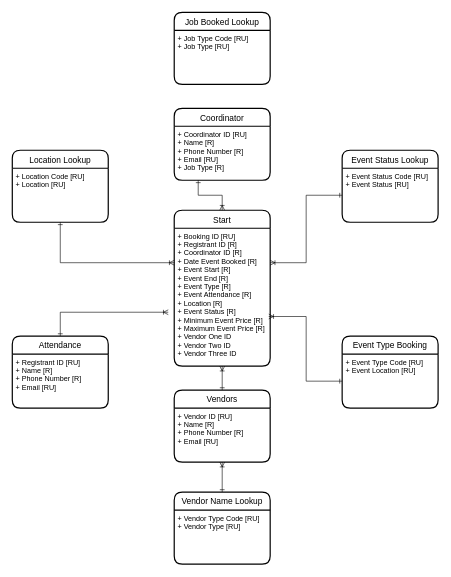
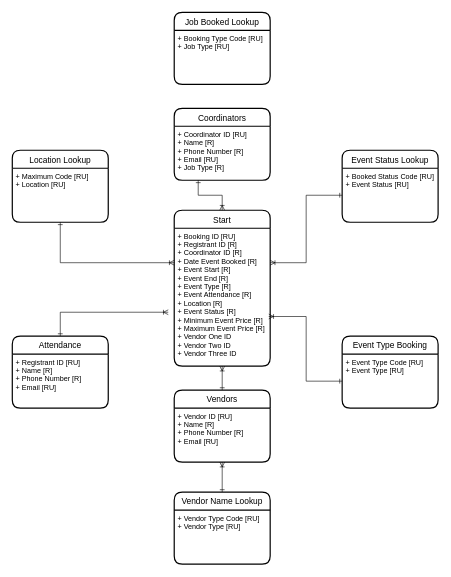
node "+ Job Type Code [RU] + Job Type [RU]": label "+ Job Type Code [RU] + Job Type [RU]" -> "+ Booking Type Code [RU] + Job Type [RU]"
node "Coordinator": label "Coordinator" -> "Coordinators"
node "+ Location Code [RU] + Location [RU]": label "+ Location Code [RU] + Location [RU]" -> "+ Maximum Code [RU] + Location [RU]"
node "+ Event Status Code [RU] + Event Status [RU]": label "+ Event Status Code [RU] + Event Status [RU]" -> "+ Booked Status Code [RU] + Event Status [RU]"
node "+ Event Type Code [RU] + Event Location [RU]": label "+ Event Type Code [RU] + Event Location [RU]" -> "+ Event Type Code [RU] + Event Type [RU]"
